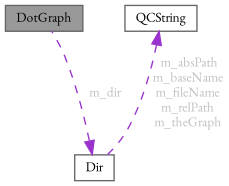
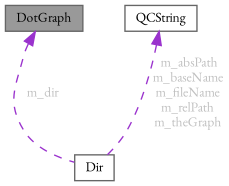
edge "DotGraph" -> "Dir": reversed
